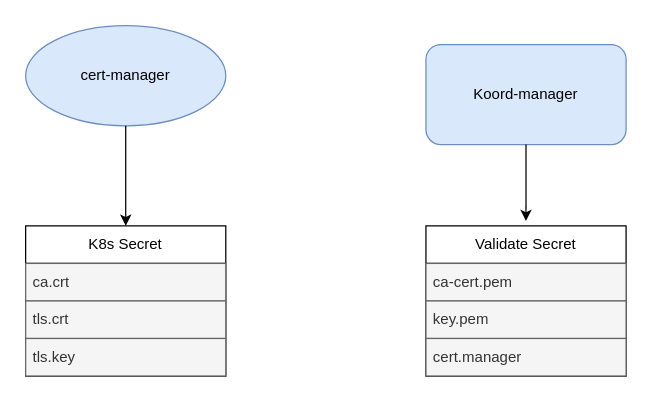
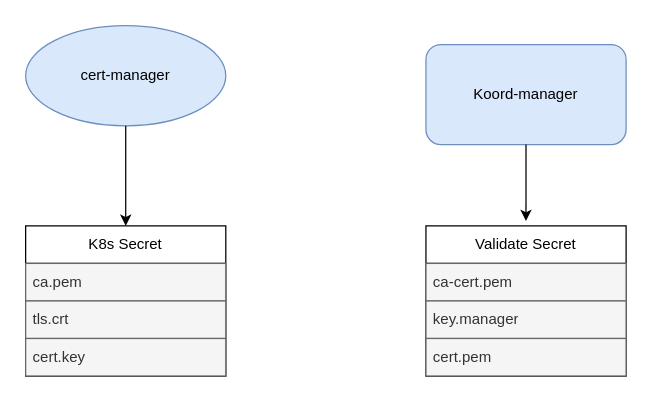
node "ca.crt": label "ca.crt" -> "ca.pem"
node "key.pem": label "key.pem" -> "key.manager"
node "tls.key": label "tls.key" -> "cert.key"
node "cert.manager": label "cert.manager" -> "cert.pem"
